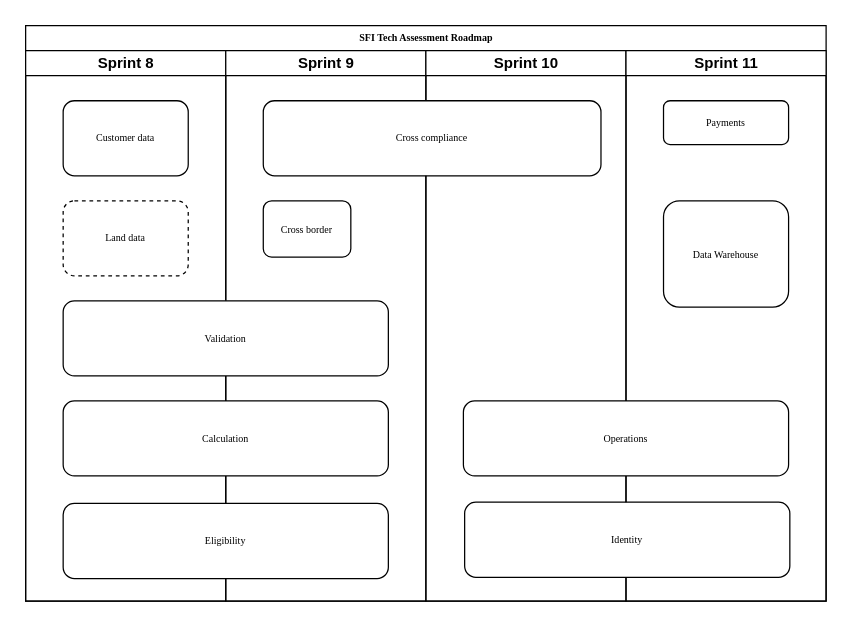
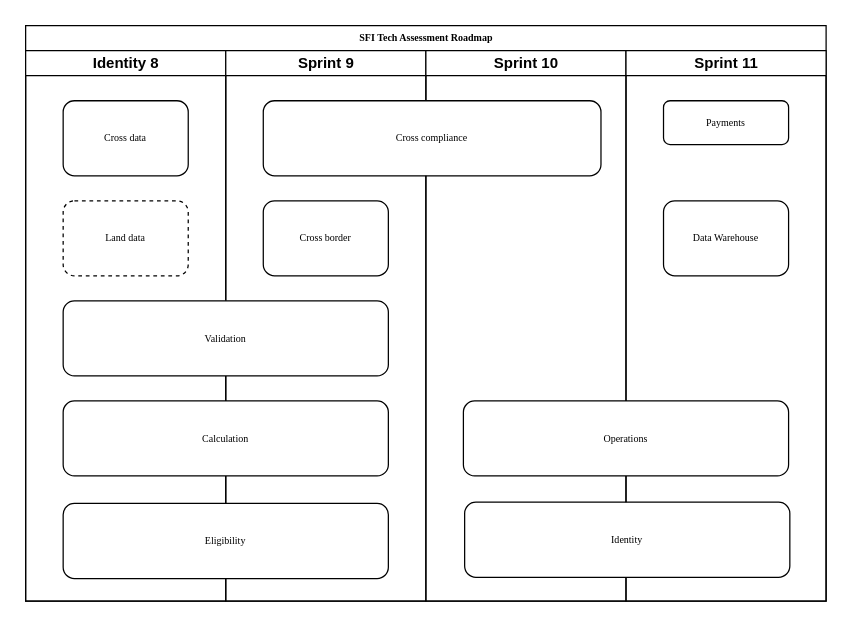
node "Sprint 8": label "Sprint 8" -> "Identity 8"
node "Customer data": label "Customer data" -> "Cross data"
node "Cross border": size 88x56 -> 125x75
node "Data Warehouse": size 125x106 -> 125x75
